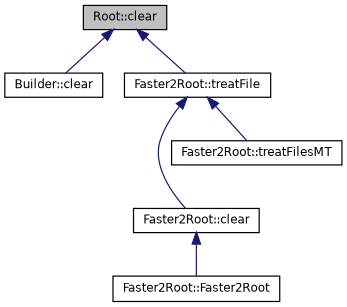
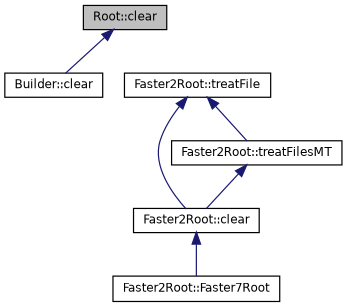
edge "Faster2Root::treatFile" -> "Root::clear": removed
edge "Faster2Root::clear" -> "Faster2Root::treatFilesMT": added
node "Faster2Root::Faster2Root": label "Faster2Root::Faster2Root" -> "Faster2Root::Faster7Root"
